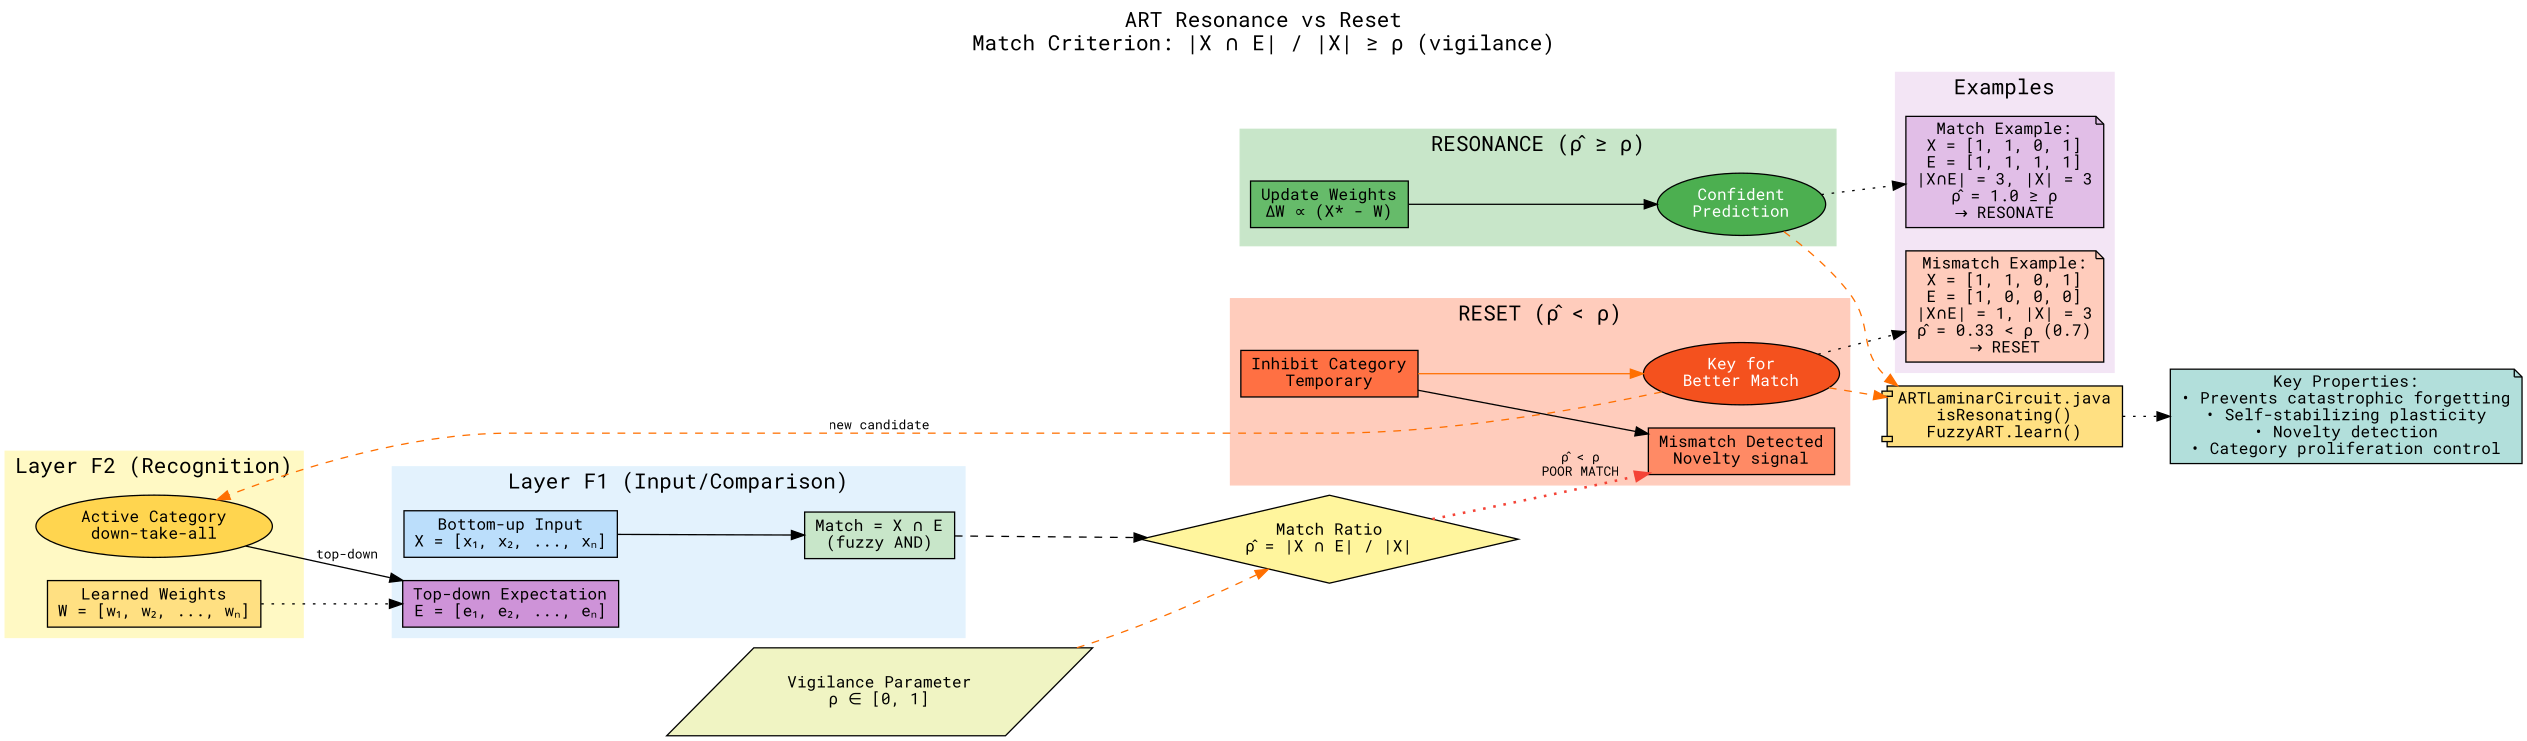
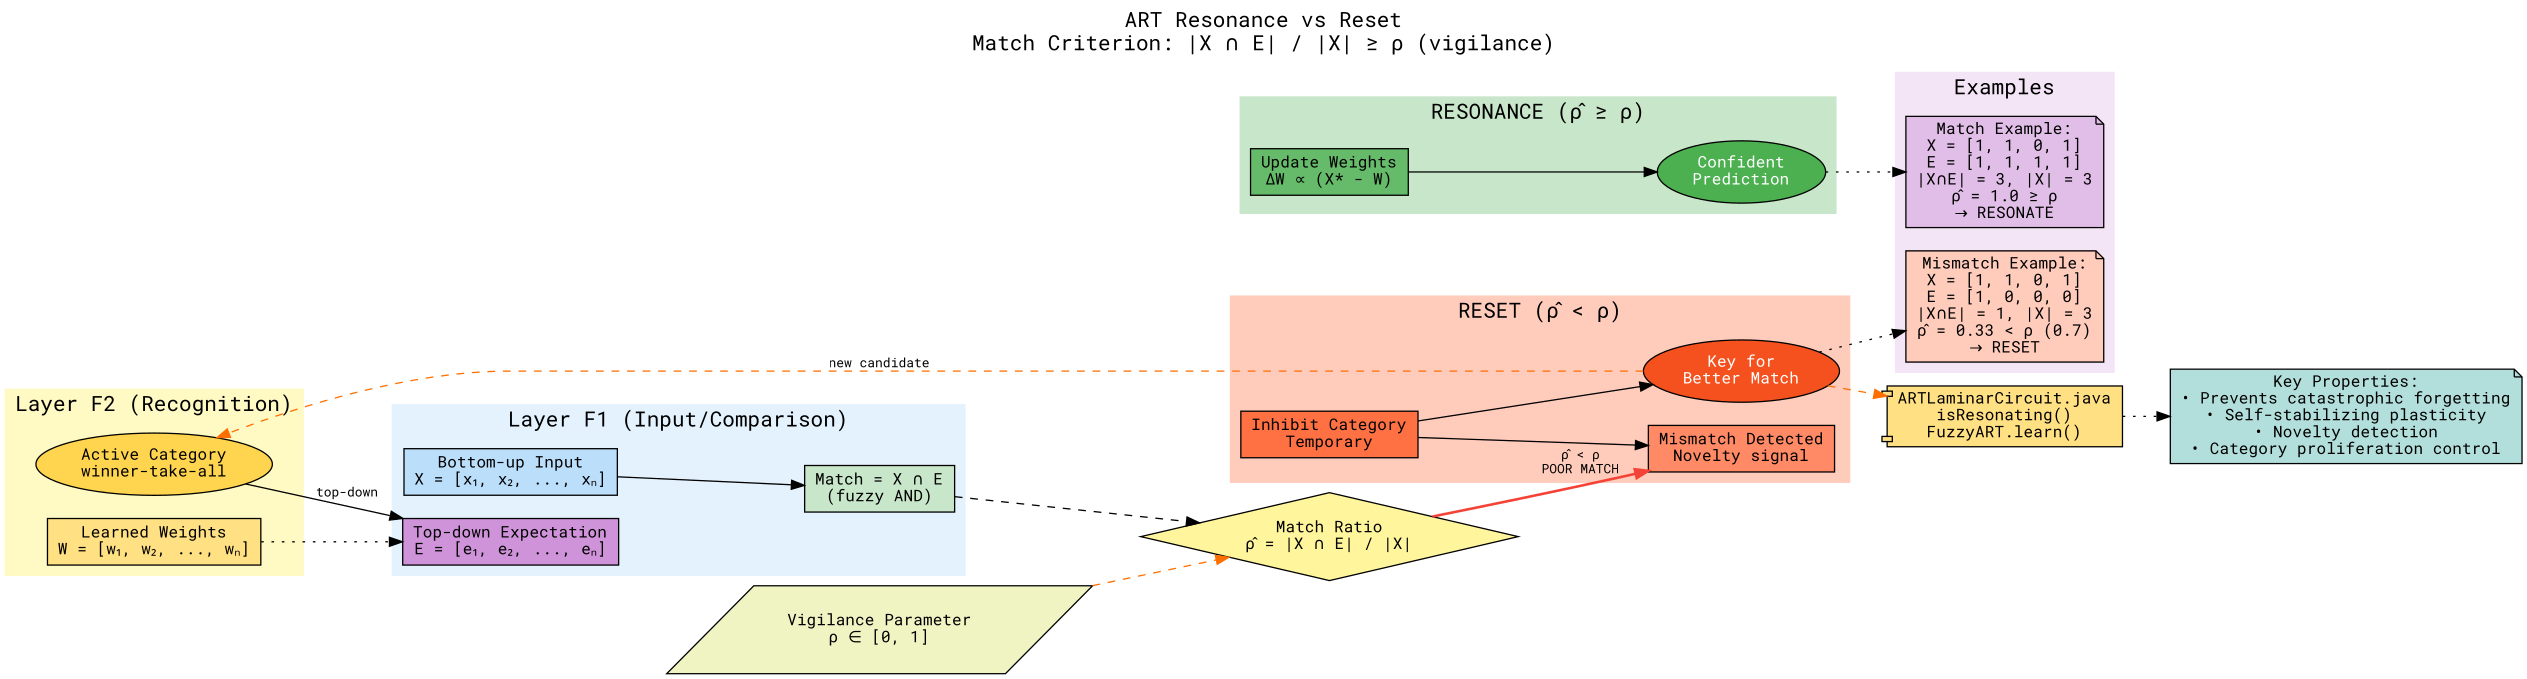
edge "Confident Prediction" -> "ARTLaminarCircuit.java isResonating() FuzzyART.learn()": removed
edge "Inhibit Category Temporary" -> "Key for Better Match": color #ff6f00 -> black
edge "Match Ratio ρ̂ = |X ∩ E| / |X|" -> "Mismatch Detected Novelty signal": style dotted -> solid
node "Active Category down-take-all": label "Active Category down-take-all" -> "Active Category winner-take-all"
